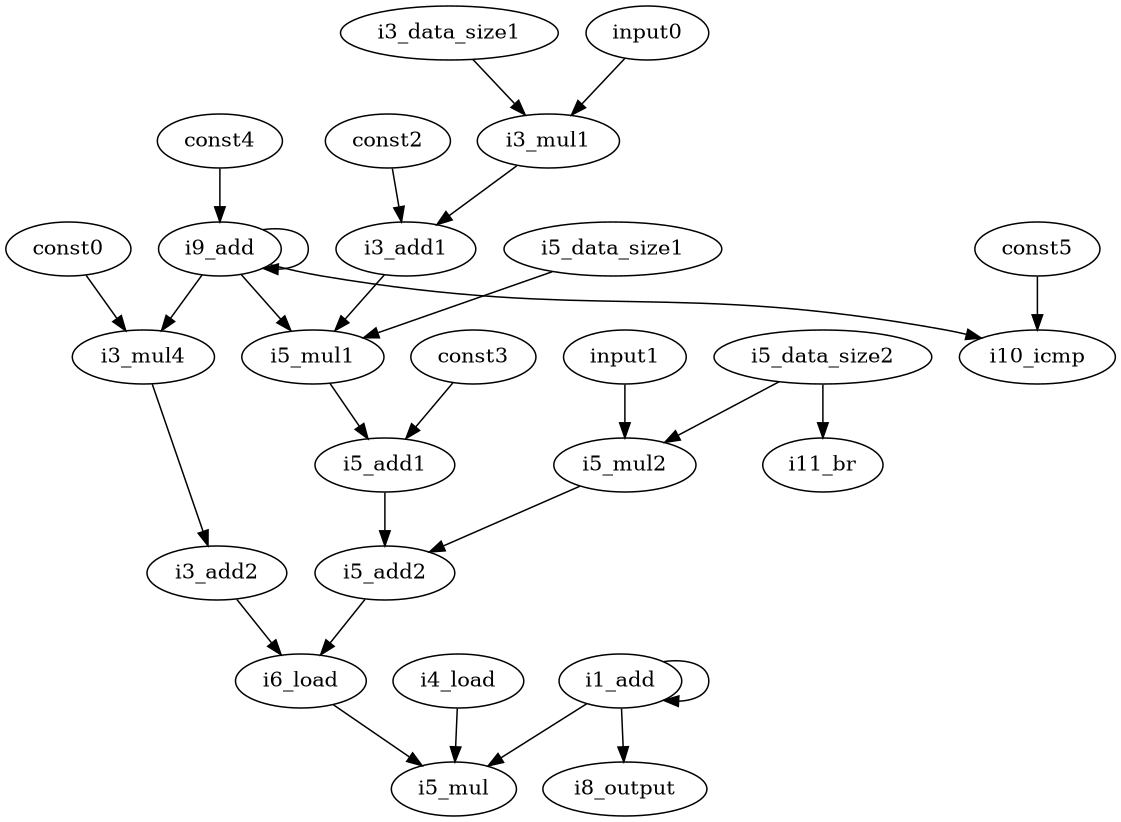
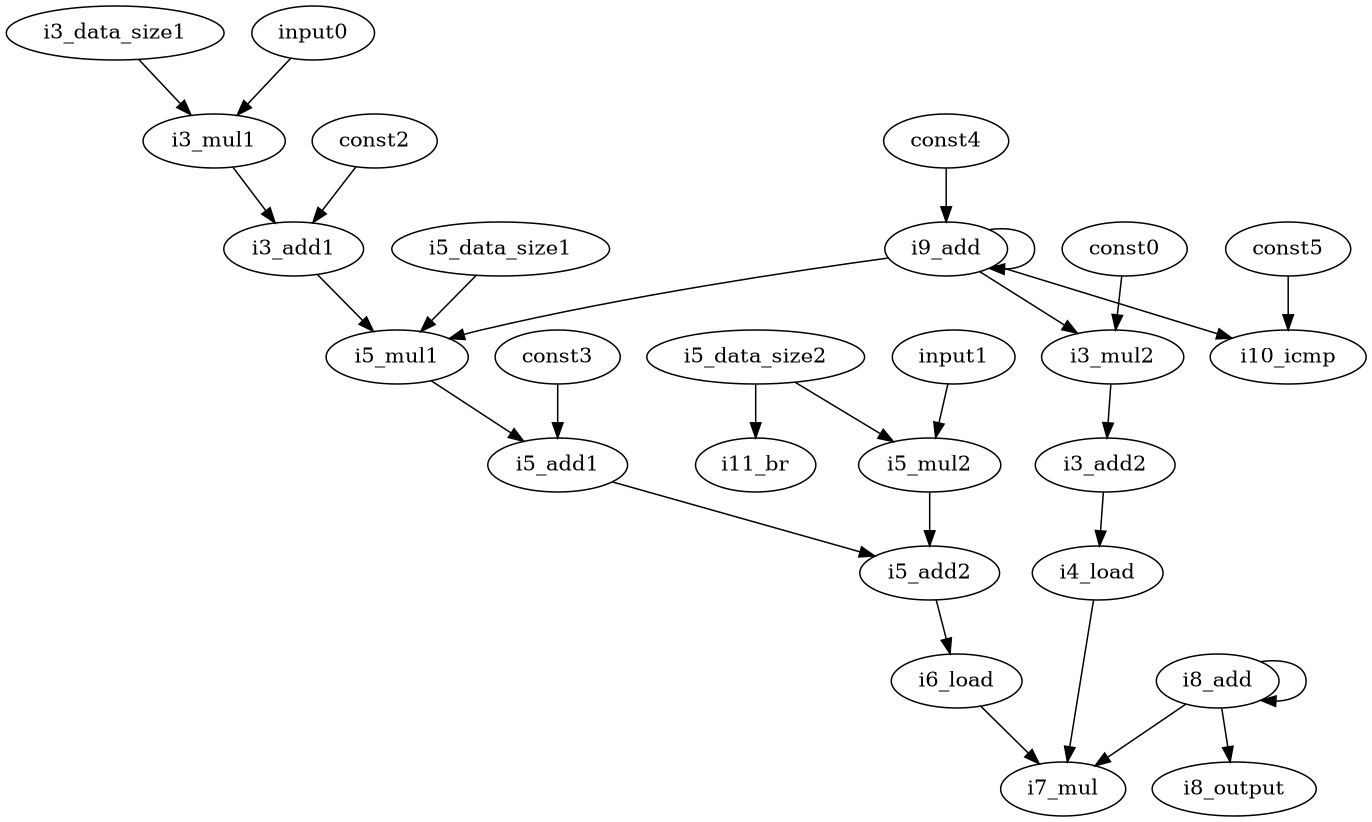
node "i3_mul4": label "i3_mul4" -> "i3_mul2"
edge "i3_add2" -> "i6_load": now "i3_add2" -> "i4_load"
node "i1_add": label "i1_add" -> "i8_add"
node "i5_mul": label "i5_mul" -> "i7_mul"
